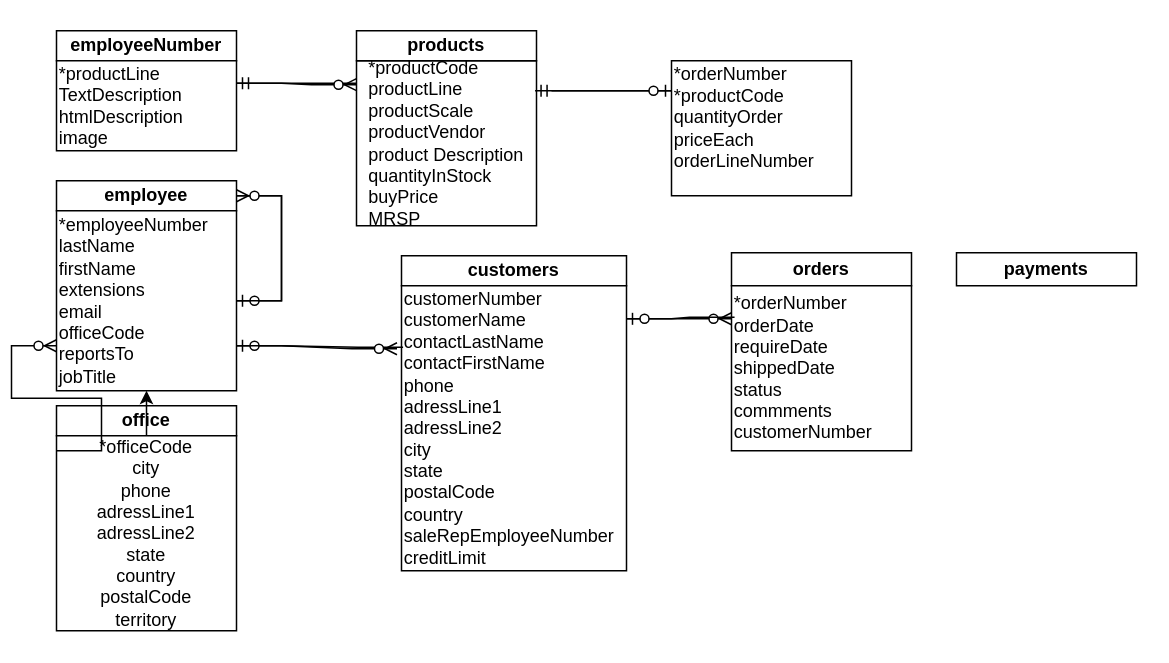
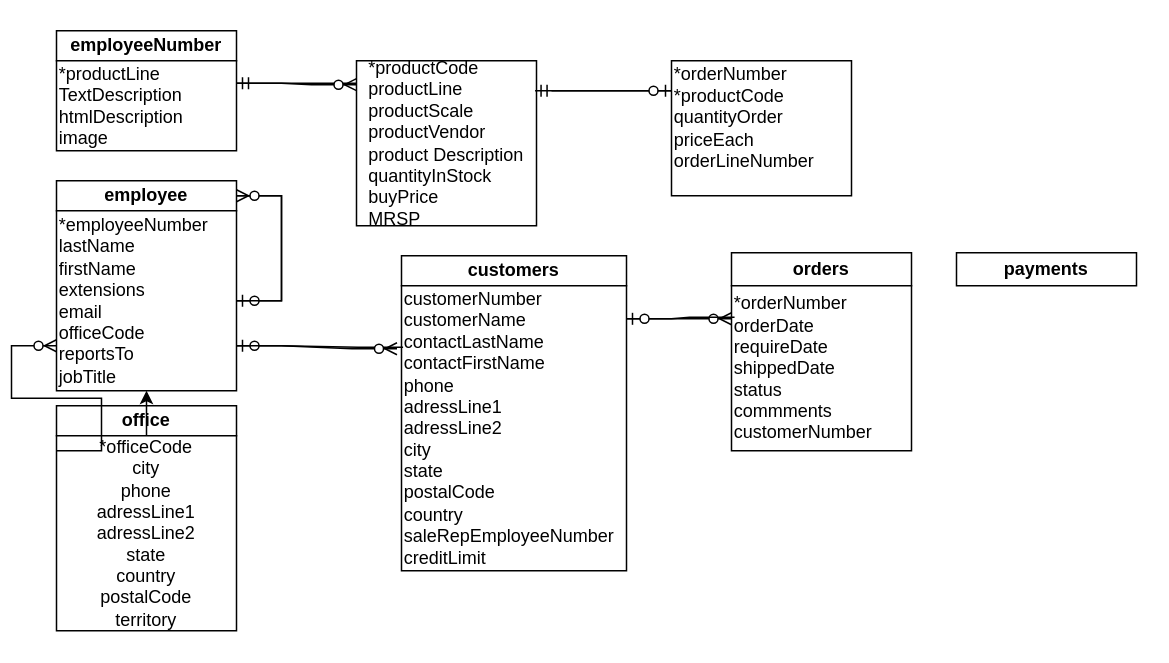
node "products": removed
